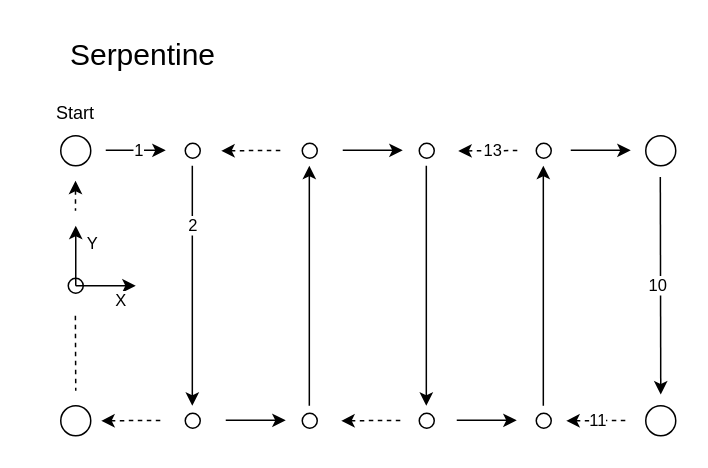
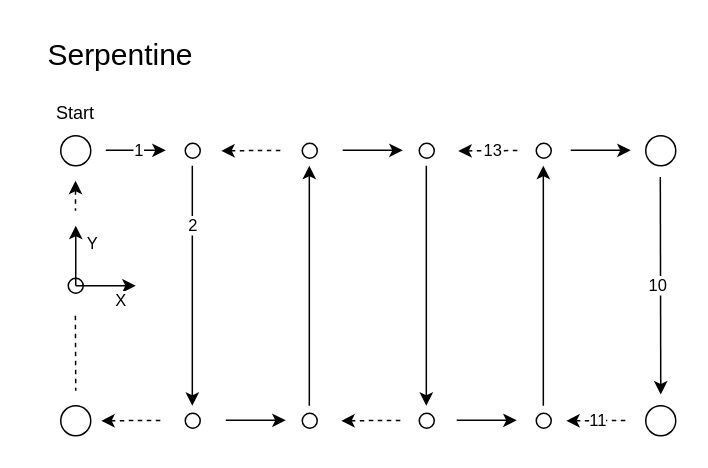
node "Serpentine": moved (143, 53) -> (121, 53)
